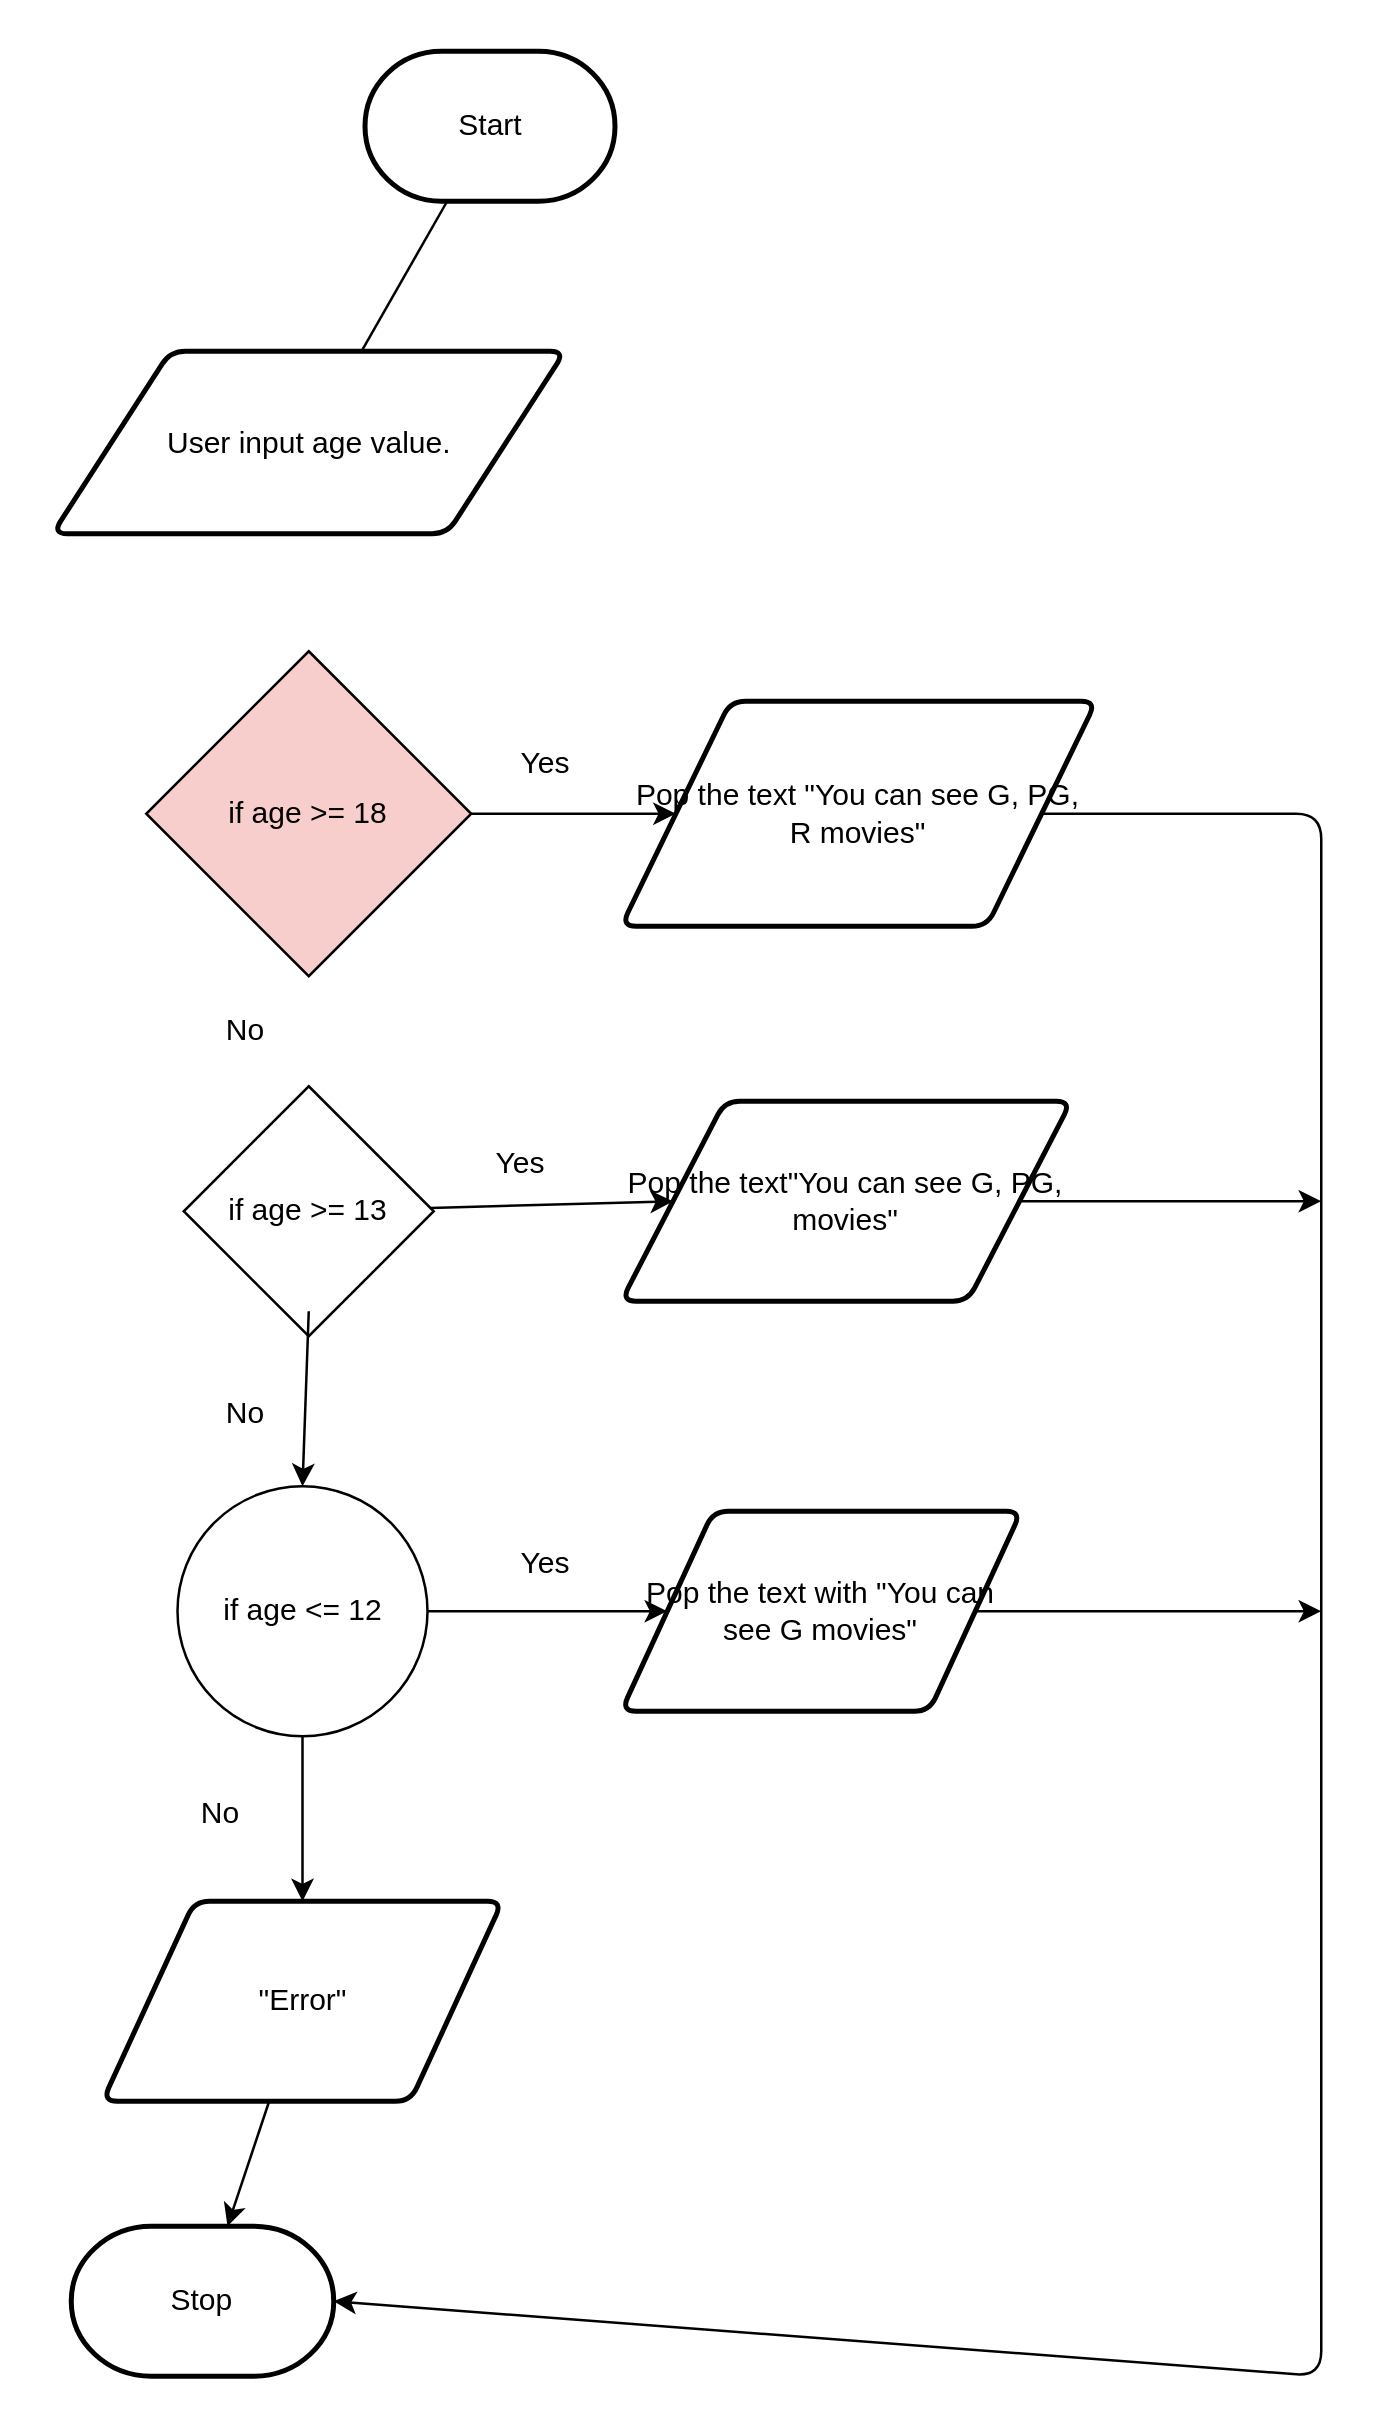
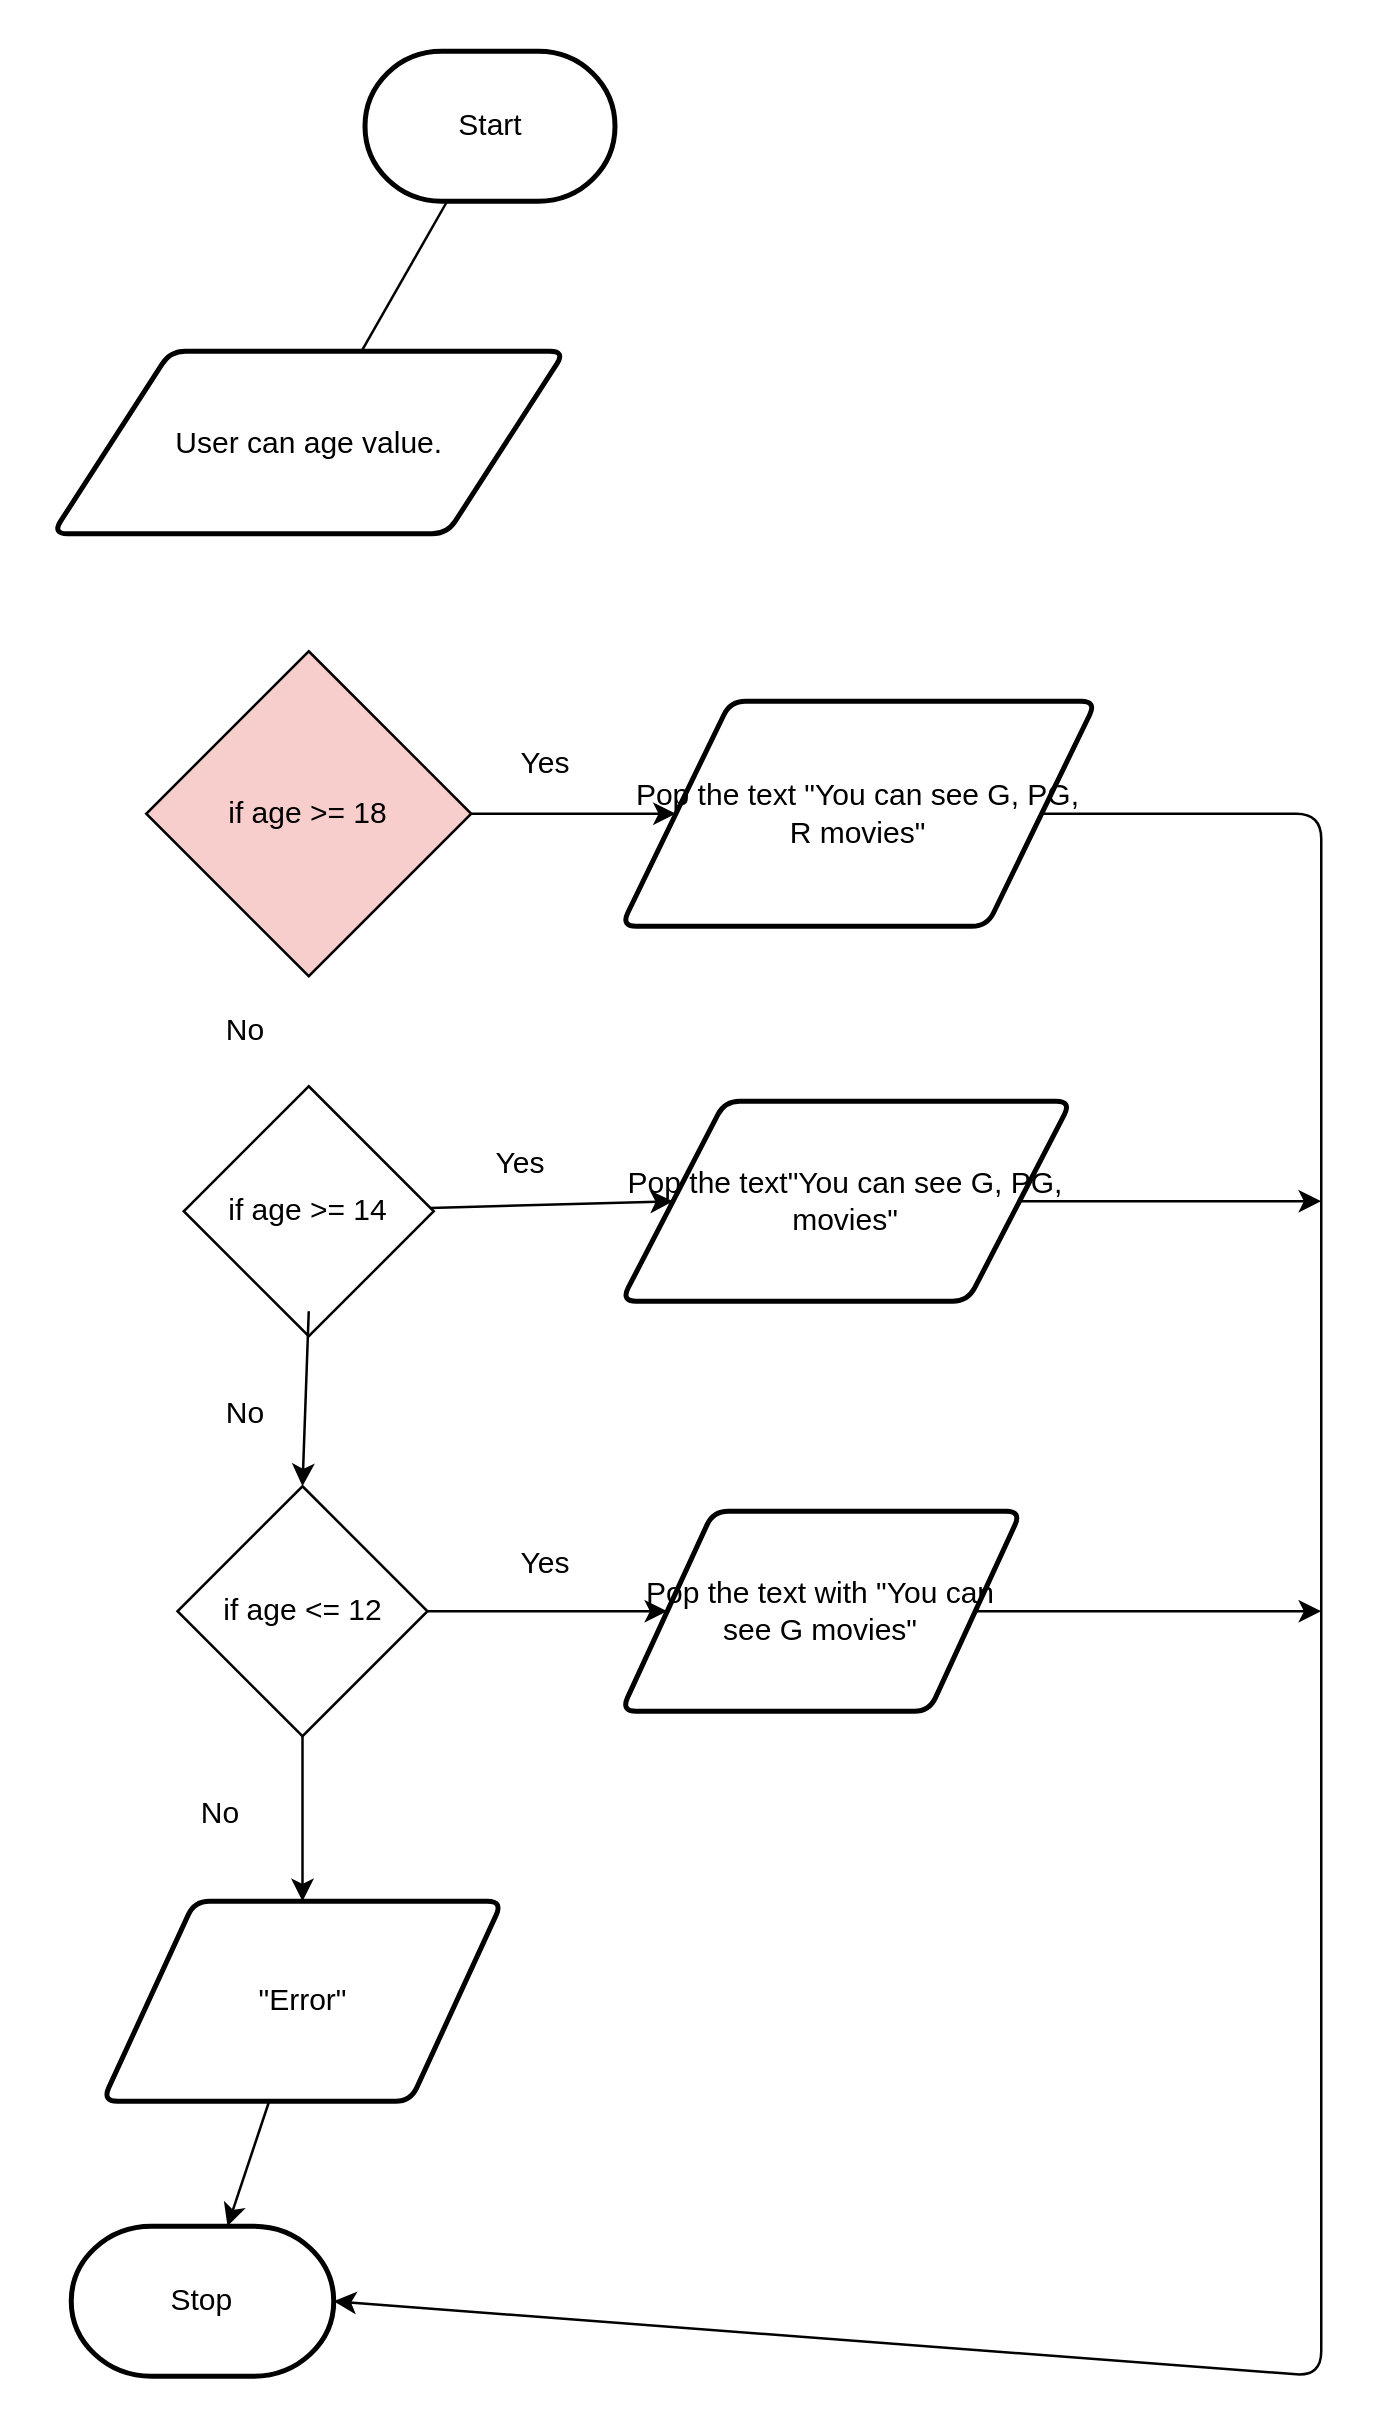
node "User input age value.": label "User input age value." -> "User can age value."
node "if age >= 13": label "if age >= 13" -> "if age >= 14"
node "if age <= 12": shape ellipse -> diamond
